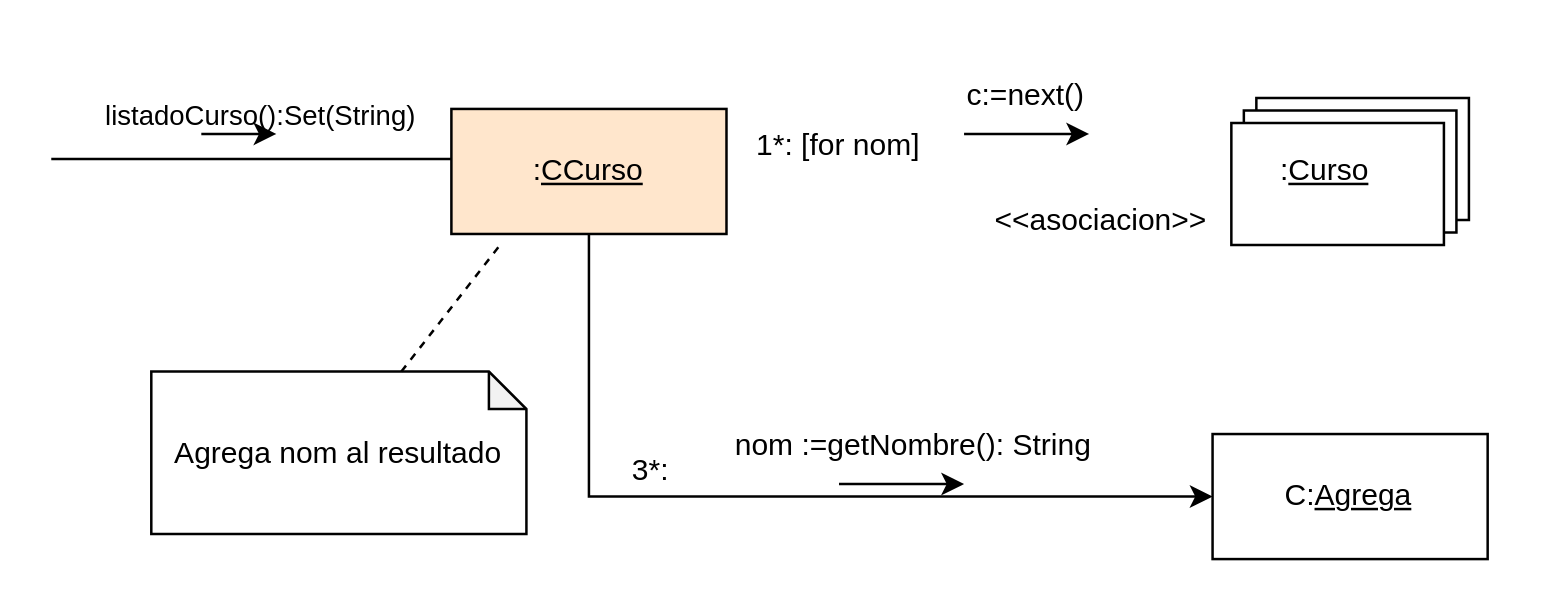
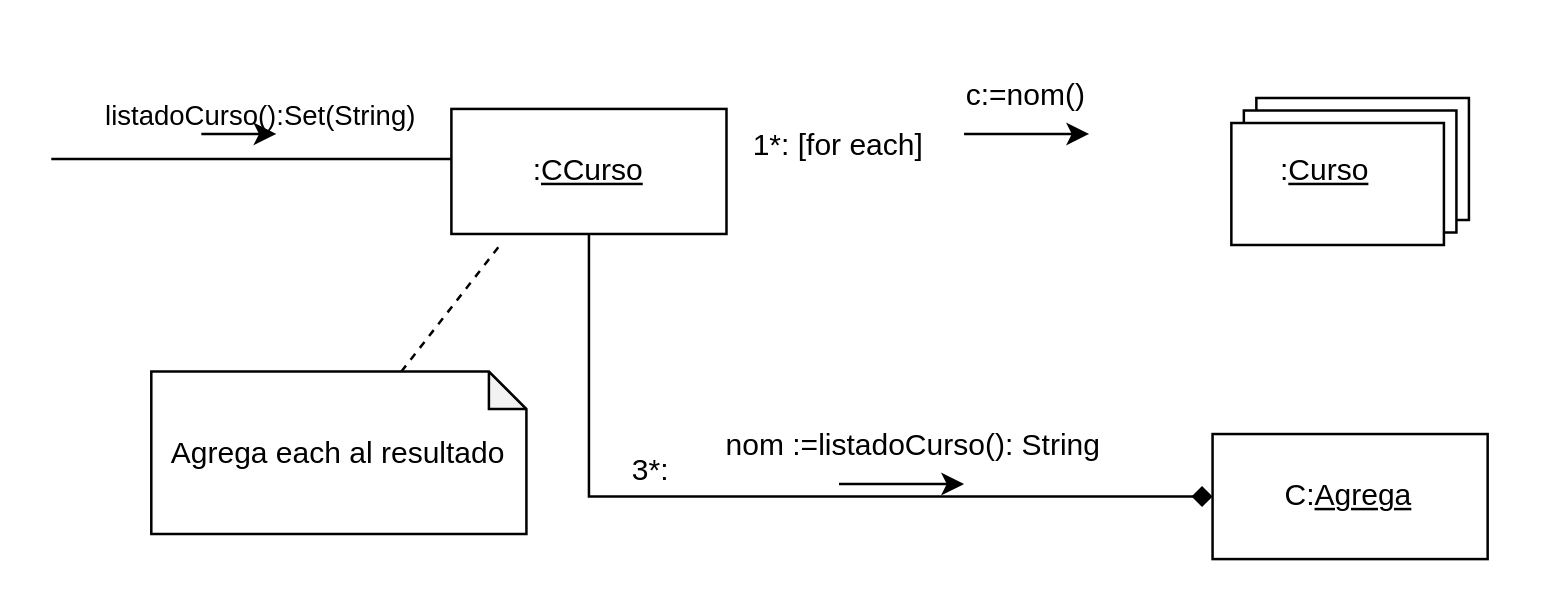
node "c:=next()": label "c:=next()" -> "c:=nom()"
node "1*: [for nom]": label "1*: [for nom]" -> "1*: [for each]"
node ":CCurso": fillcolor #ffe6cc -> #ffffff
node "<<asociacion>>": removed
node "nom :=getNombre(): String": label "nom :=getNombre(): String" -> "nom :=listadoCurso(): String"
node "Agrega nom al resultado": label "Agrega nom al resultado" -> "Agrega each al resultado"
edge ":CCurso" -> "C:Agrega": arrowhead classic -> diamond
